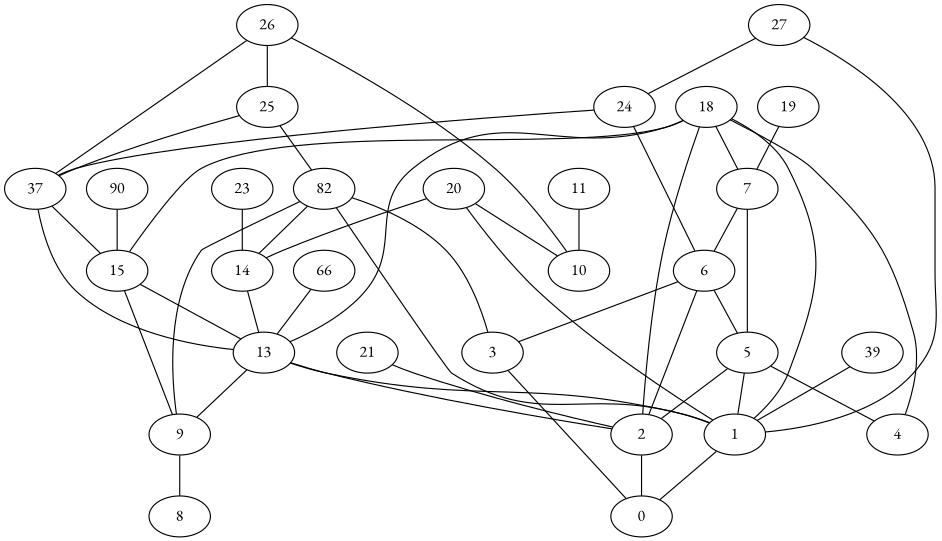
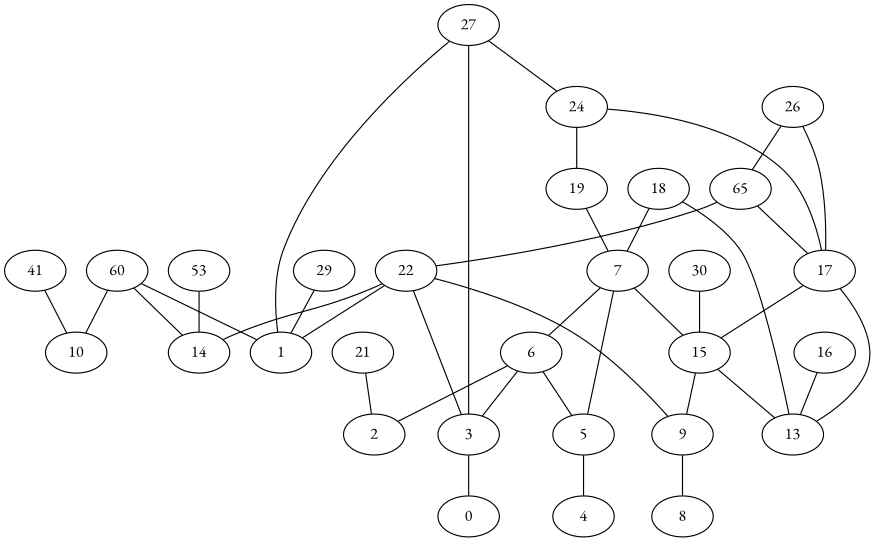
node "25": label "25" -> "65"
edge "26" -- "10": removed
edge "18" -- "15": now "7" -- "15"
node "37": label "37" -> "17"
node "90": label "90" -> "30"
node "23": label "23" -> "53"
node "82": label "82" -> "22"
node "20": label "20" -> "60"
node "11": label "11" -> "41"
edge "24" -- "6": now "24" -- "19"
edge "27" -- "3": added
edge "18" -- "4": removed
edge "18" -- "1": removed
edge "18" -- "2": removed
node "66": label "66" -> "16"
edge "14" -- "13": removed
node "39": label "39" -> "29"
edge "13" -- "1": removed
edge "5" -- "1": removed
edge "13" -- "9": removed
edge "5" -- "2": removed
edge "13" -- "2": removed
edge "2" -- "0": removed
edge "1" -- "0": removed
